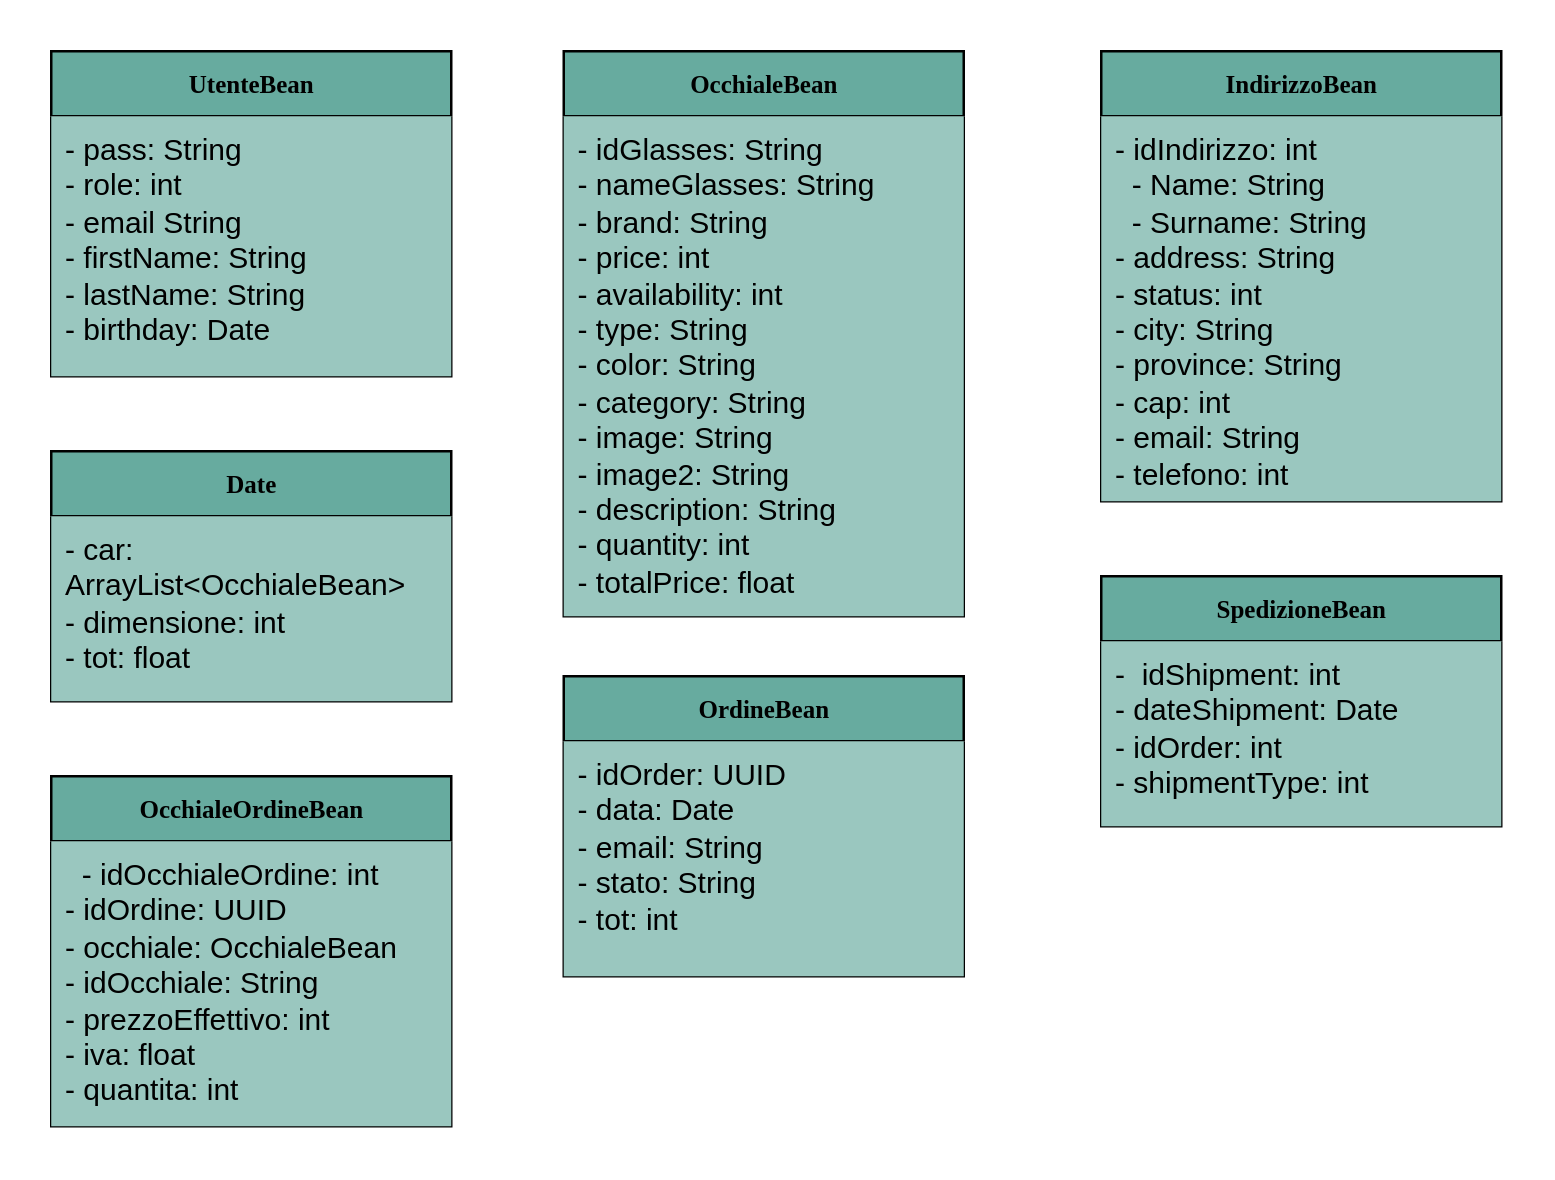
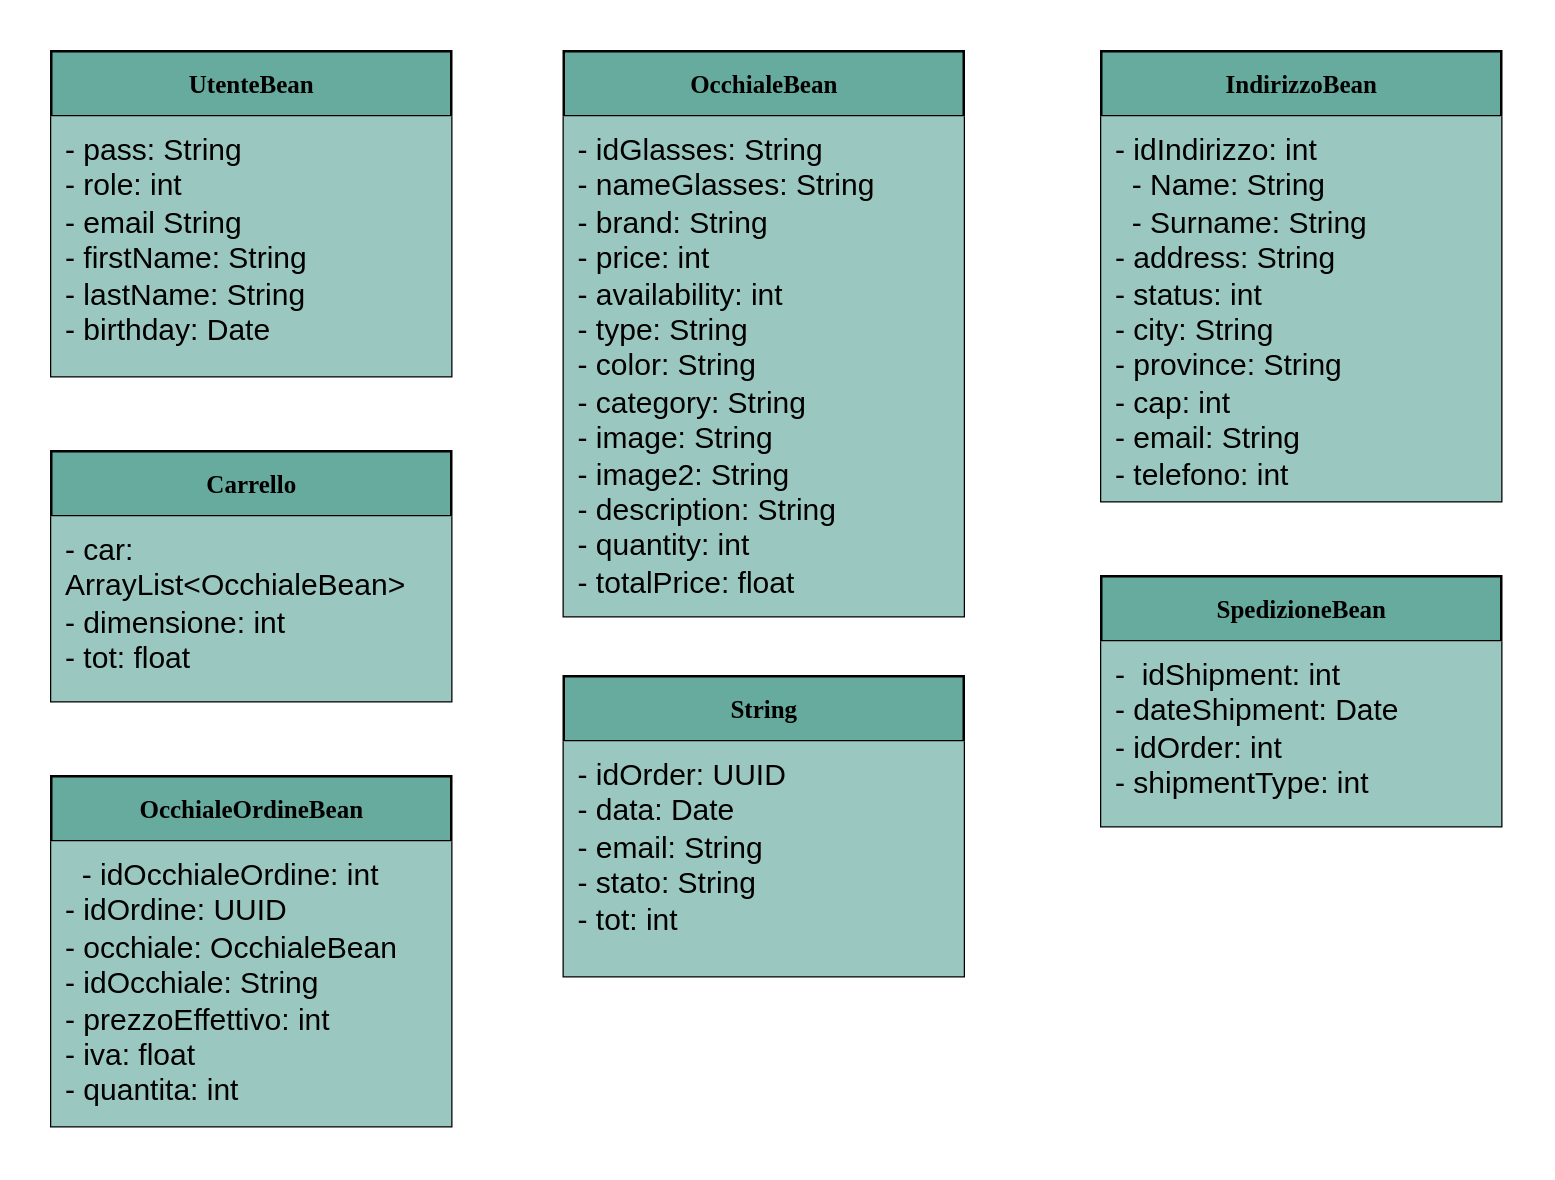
node "Date": label "Date" -> "Carrello"
node "OrdineBean": label "OrdineBean" -> "String"
